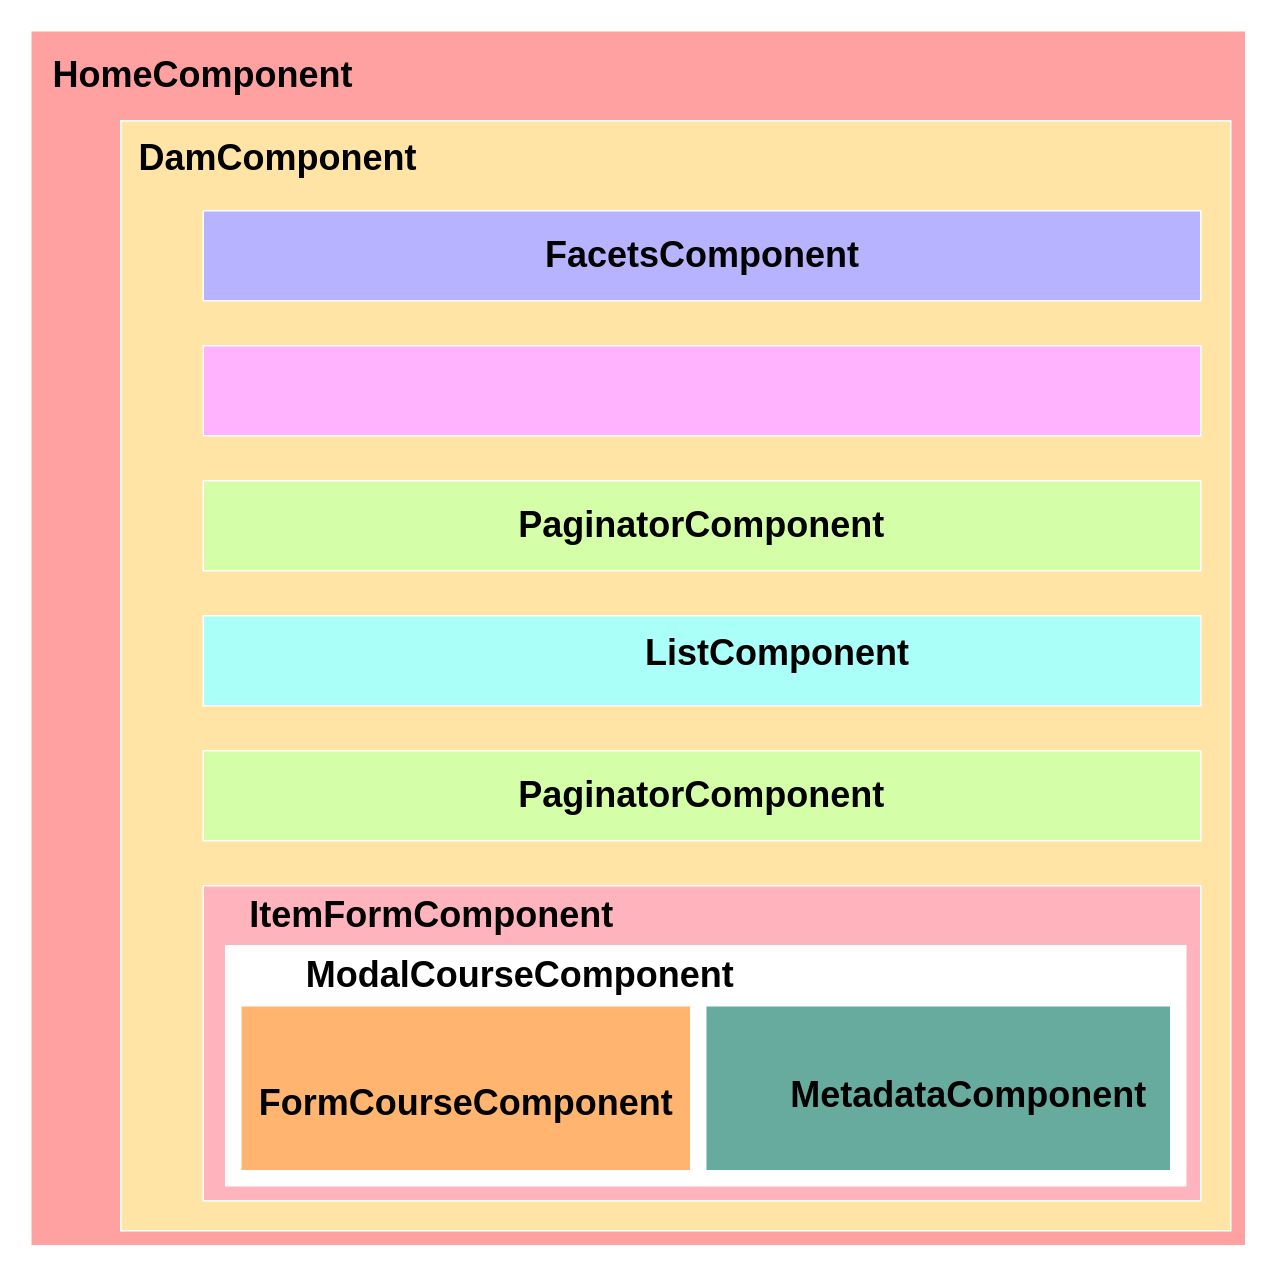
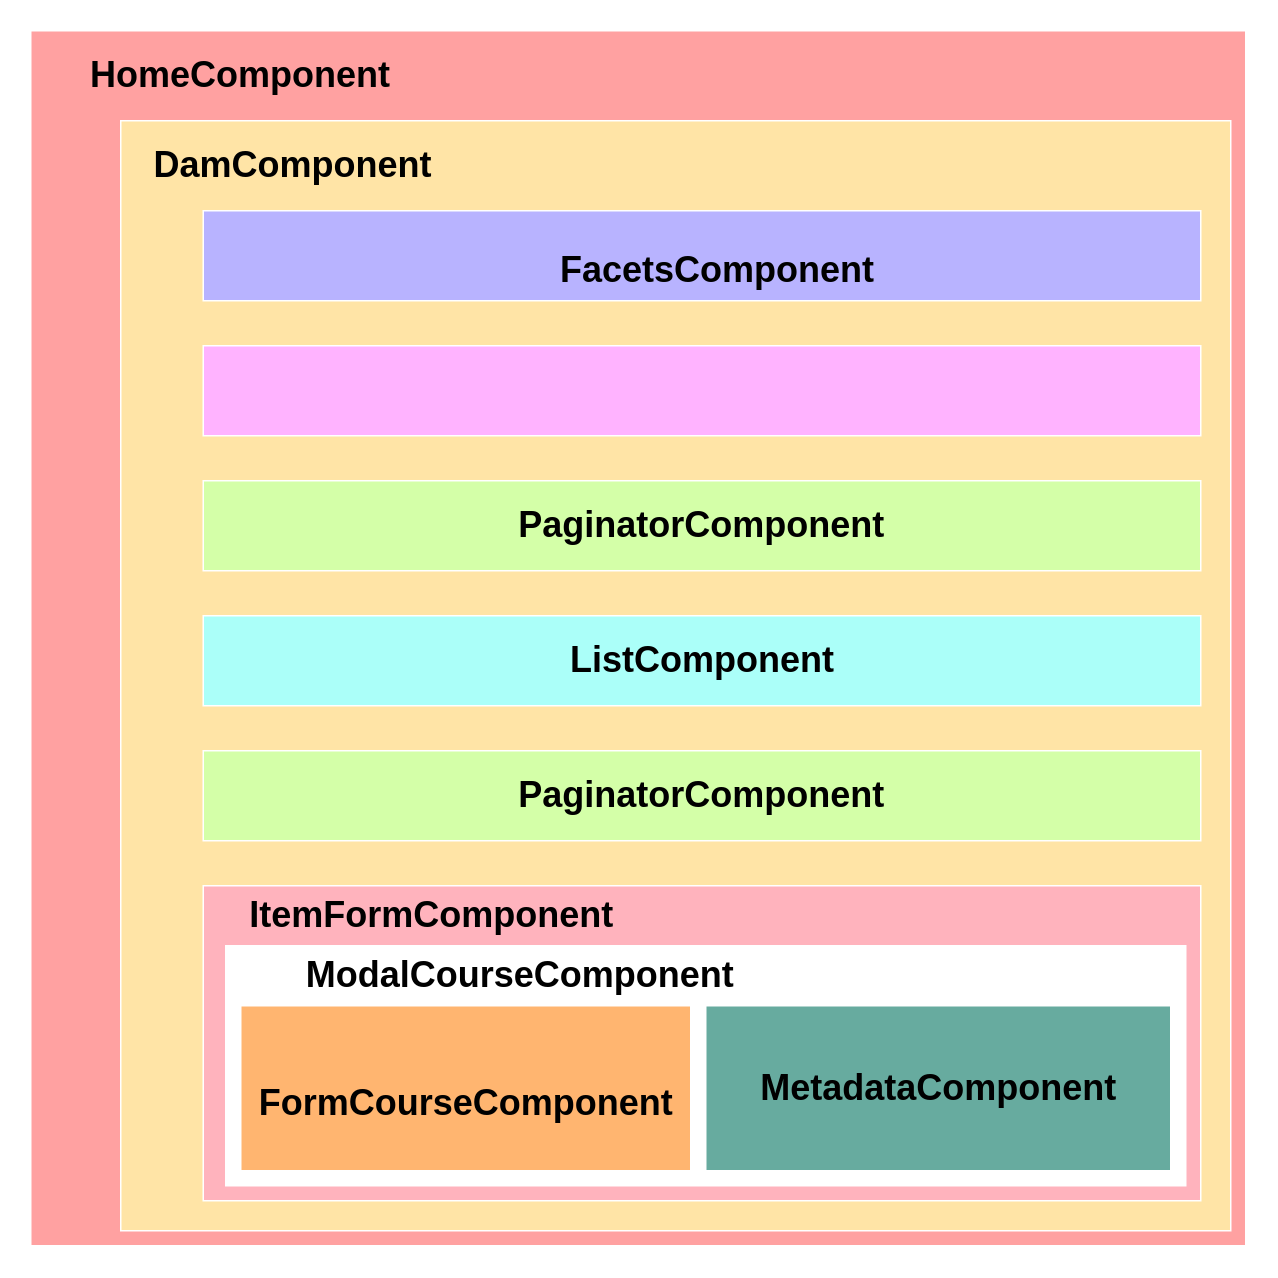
node "HomeComponent": moved (203, 76) -> (241, 76)
node "DamComponent": moved (278, 158) -> (293, 166)
node "FacetsComponent": moved (702, 256) -> (717, 271)
node "ListComponent": moved (777, 653) -> (702, 661)
node "MetadataComponent": moved (968, 1096) -> (938, 1088)
